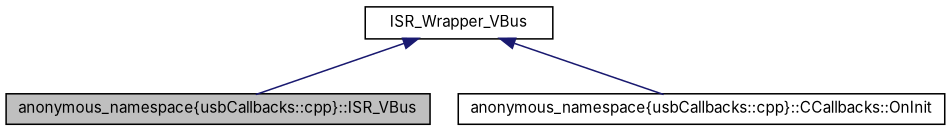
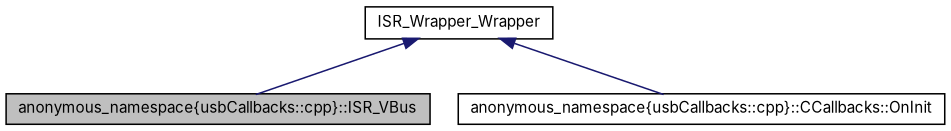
node "ISR_Wrapper_VBus": label "ISR_Wrapper_VBus" -> "ISR_Wrapper_Wrapper"
